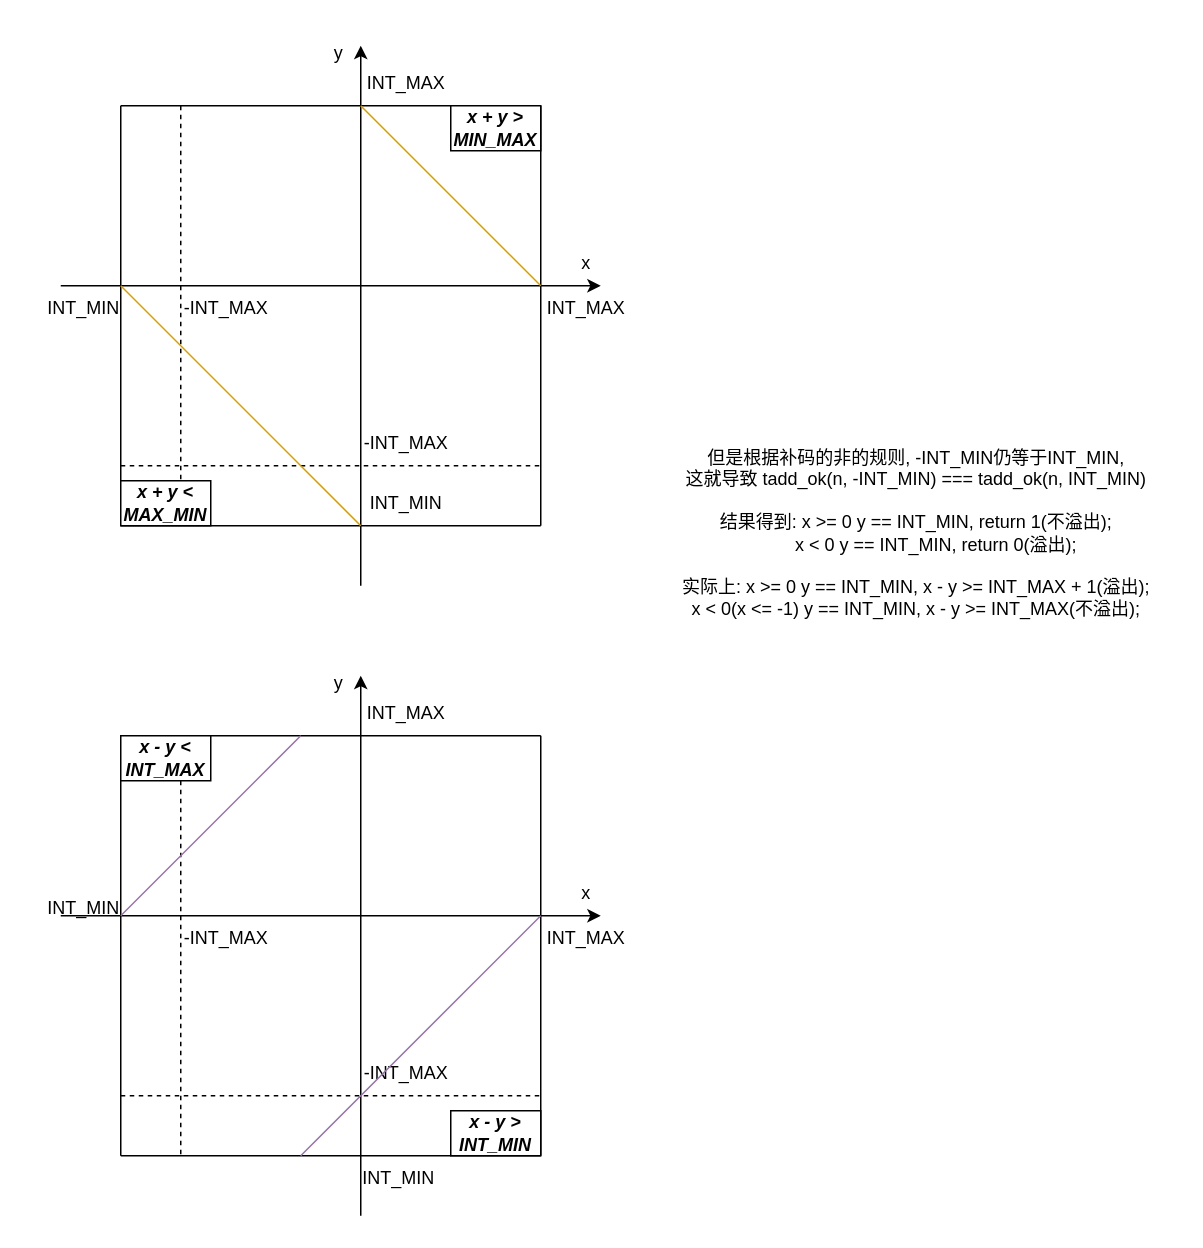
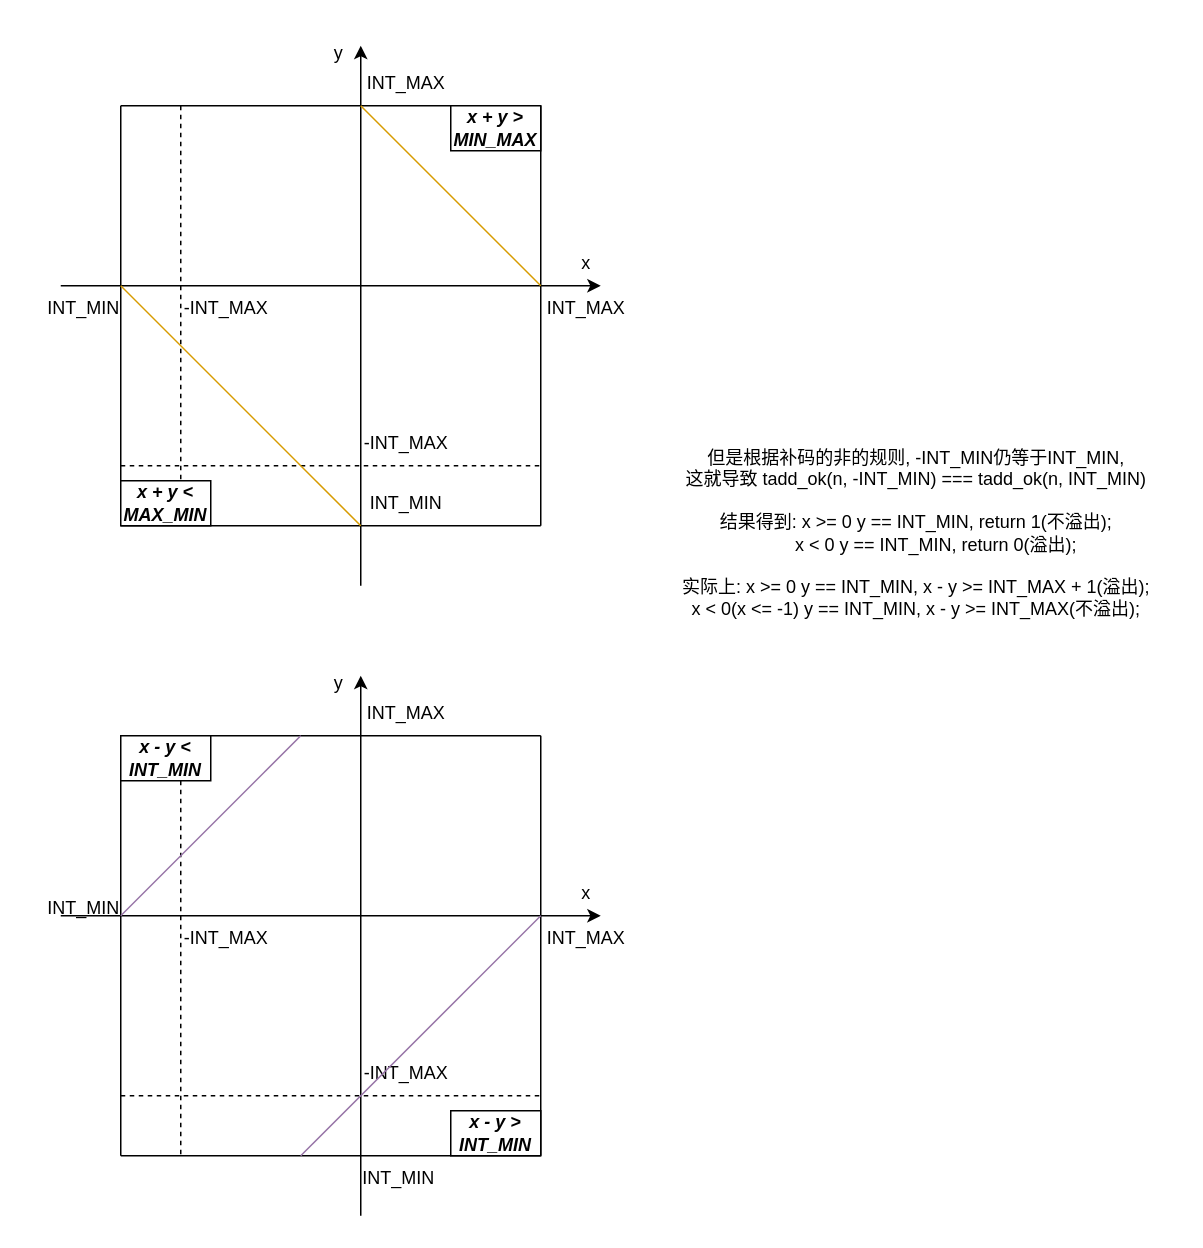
node "x - y < INT_MAX": label "x - y < INT_MAX" -> "x - y < INT_MIN"
